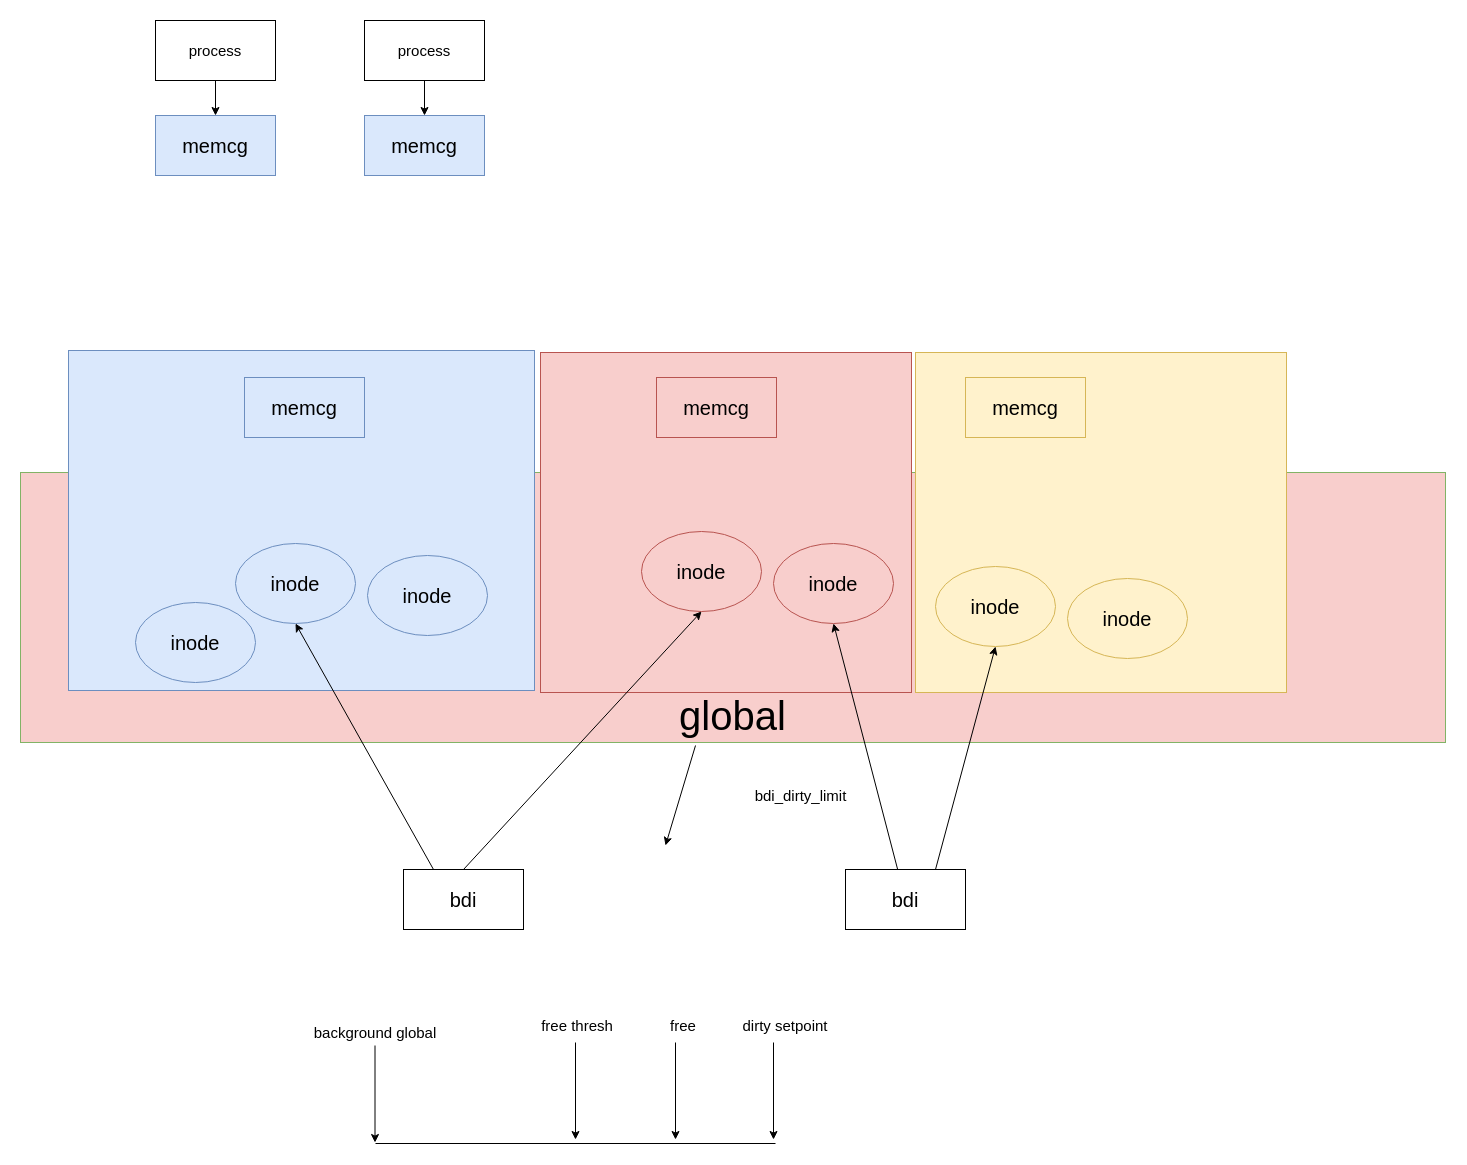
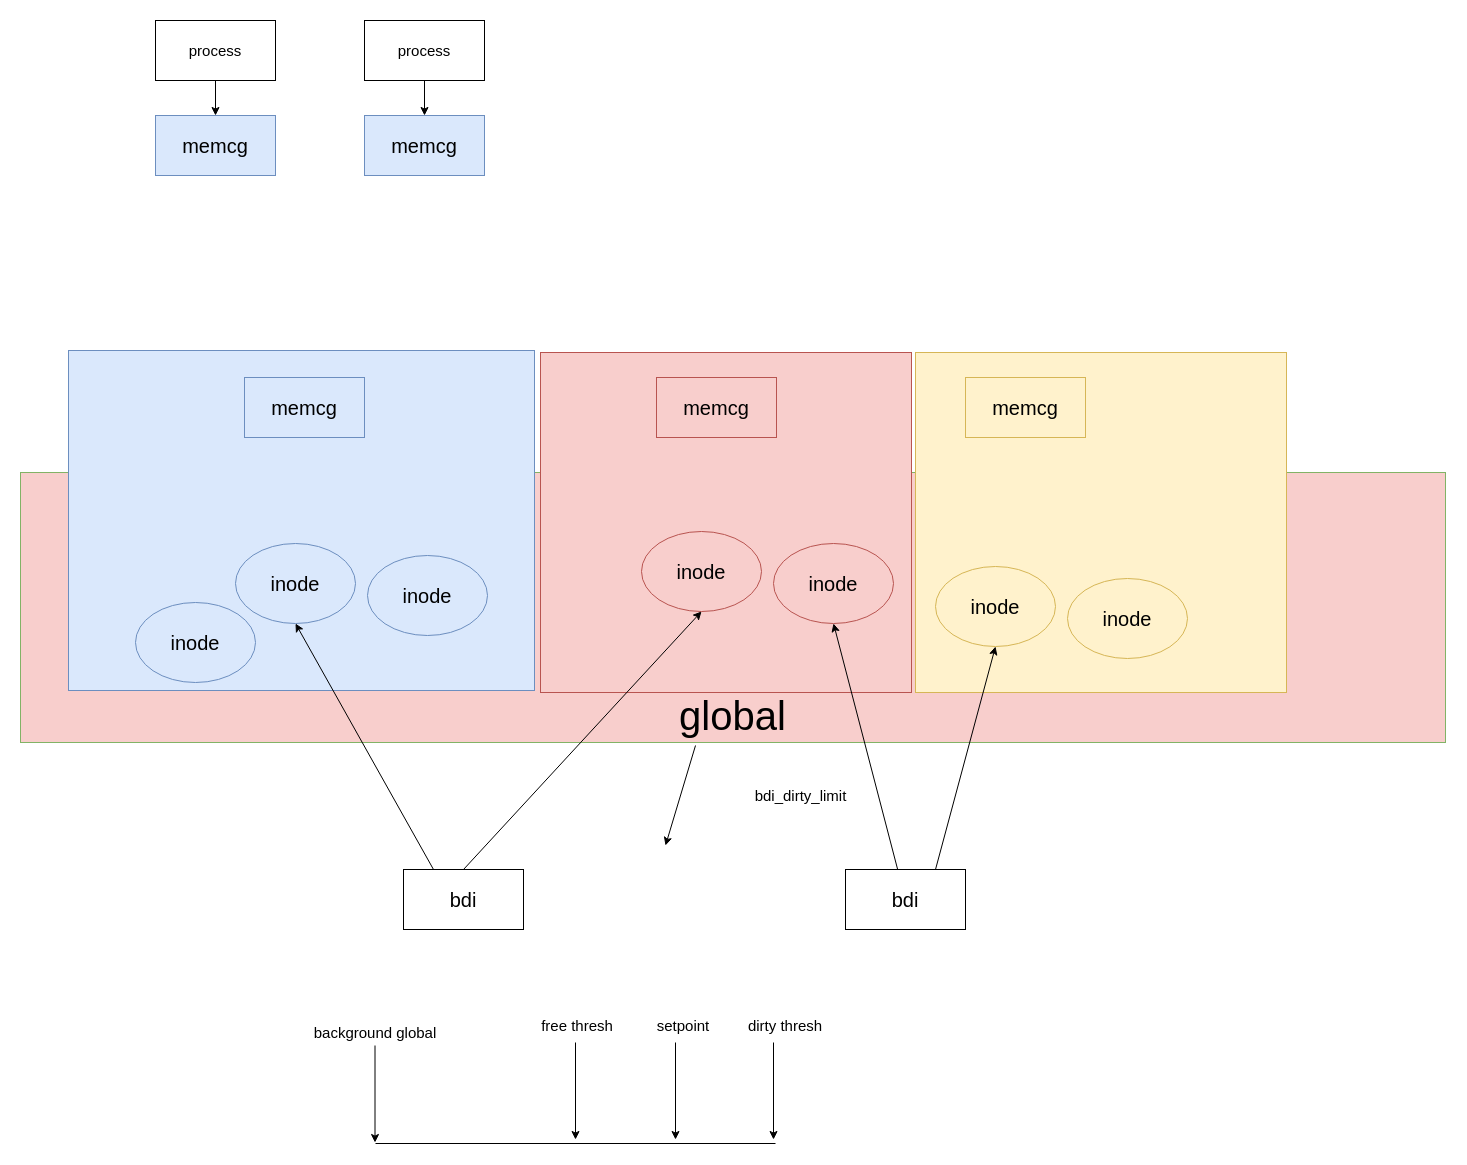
node "free": label "free" -> "setpoint"
node "dirty setpoint": label "dirty setpoint" -> "dirty thresh"
